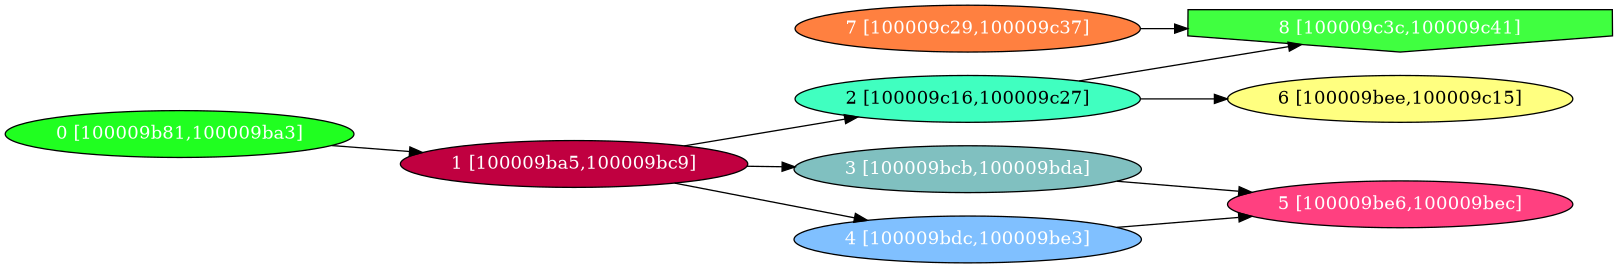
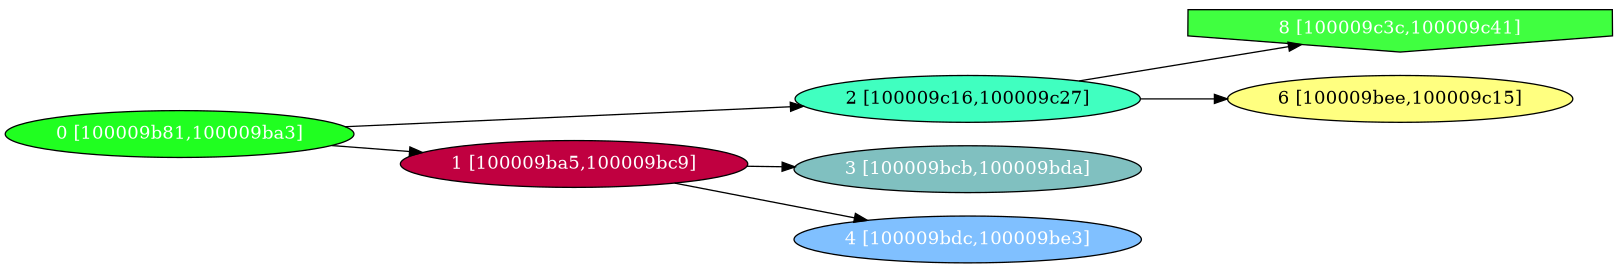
node "7 [100009c29,100009c37]": removed
edge "1 [100009ba5,100009bc9]" -> "2 [100009c16,100009c27]": now "0 [100009b81,100009ba3]" -> "2 [100009c16,100009c27]"
node "5 [100009be6,100009bec]": removed
